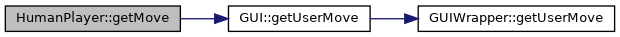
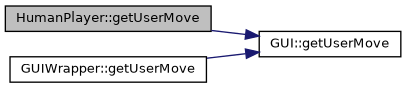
node "HumanPlayer::getMove": label "HumanPlayer::getMove" -> "HumanPlayer::getUserMove"
edge "GUI::getUserMove" -> "GUIWrapper::getUserMove": reversed
